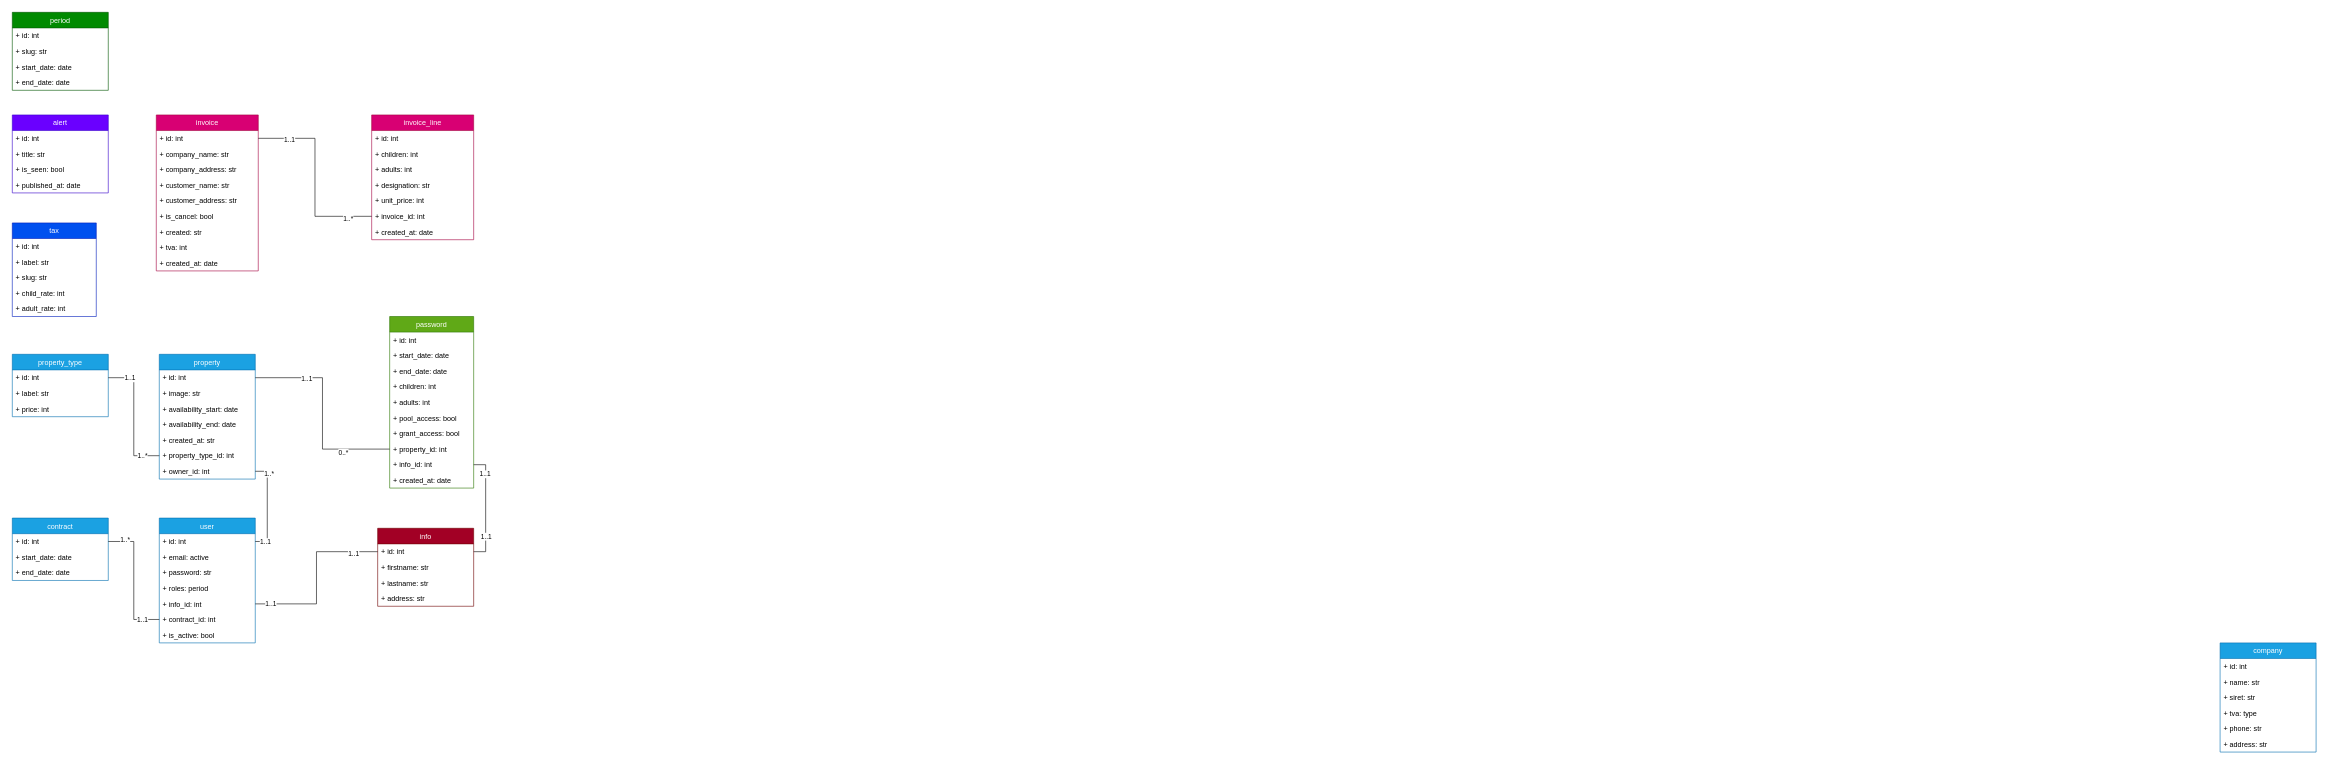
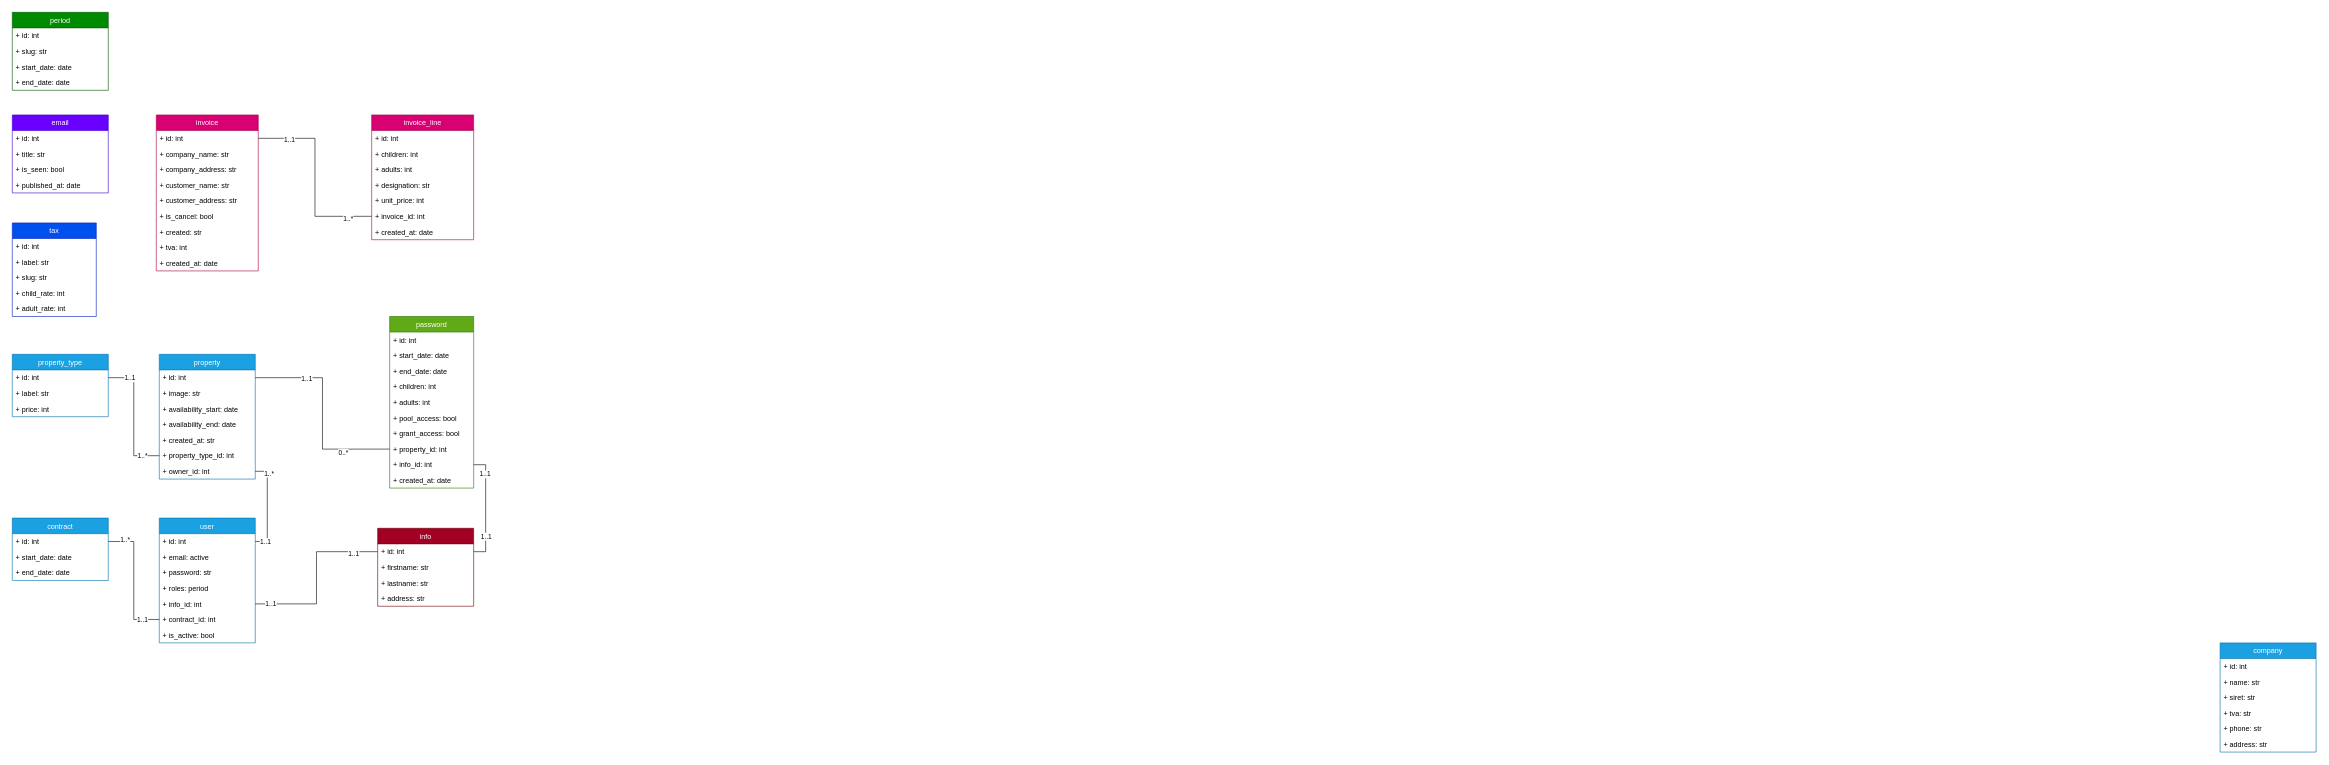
node "alert": label "alert" -> "email"
node "+ tva: type": label "+ tva: type" -> "+ tva: str"
